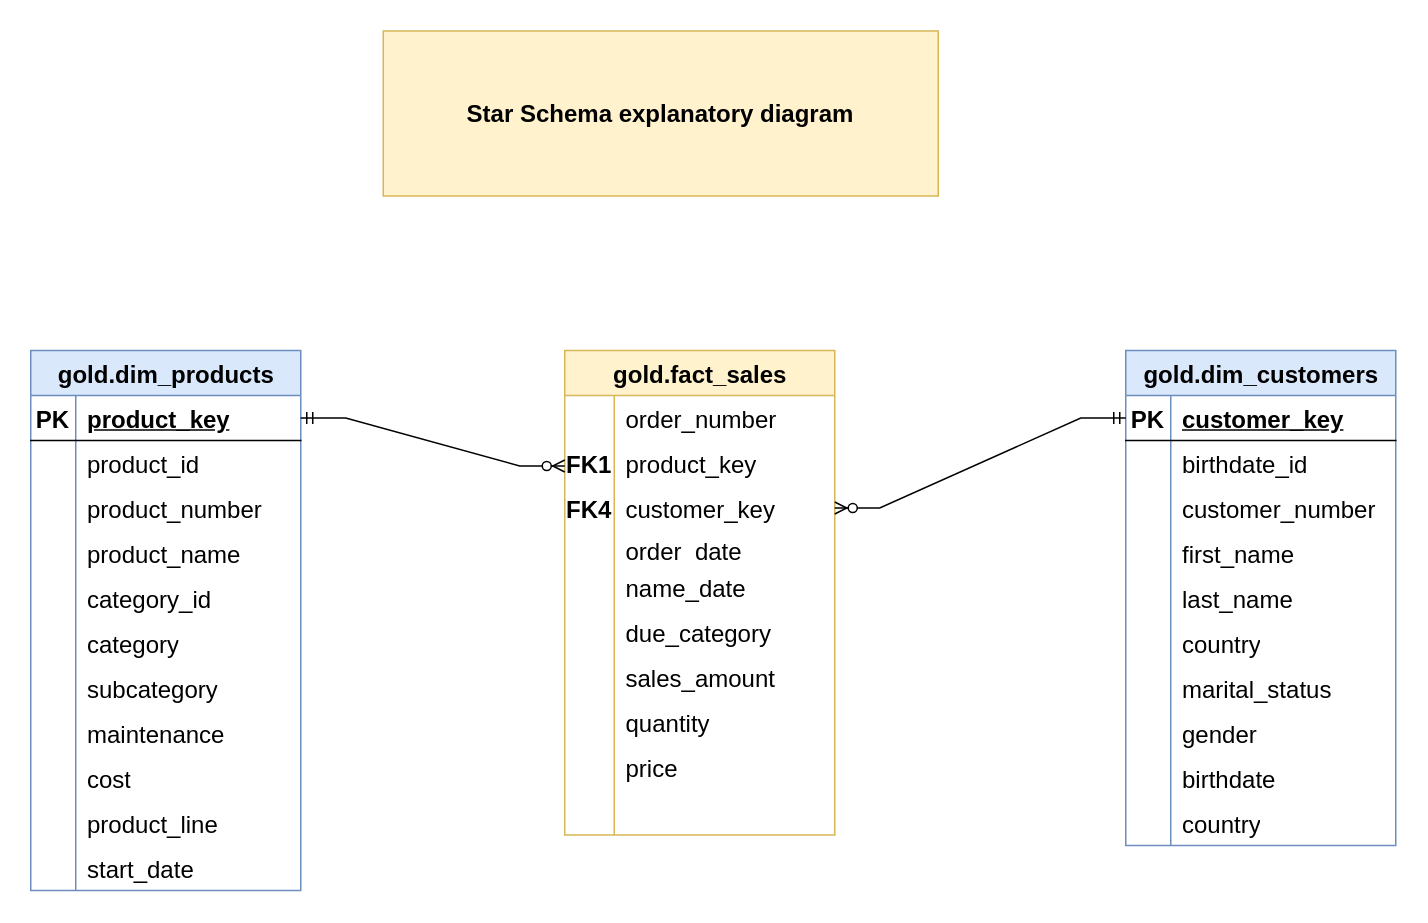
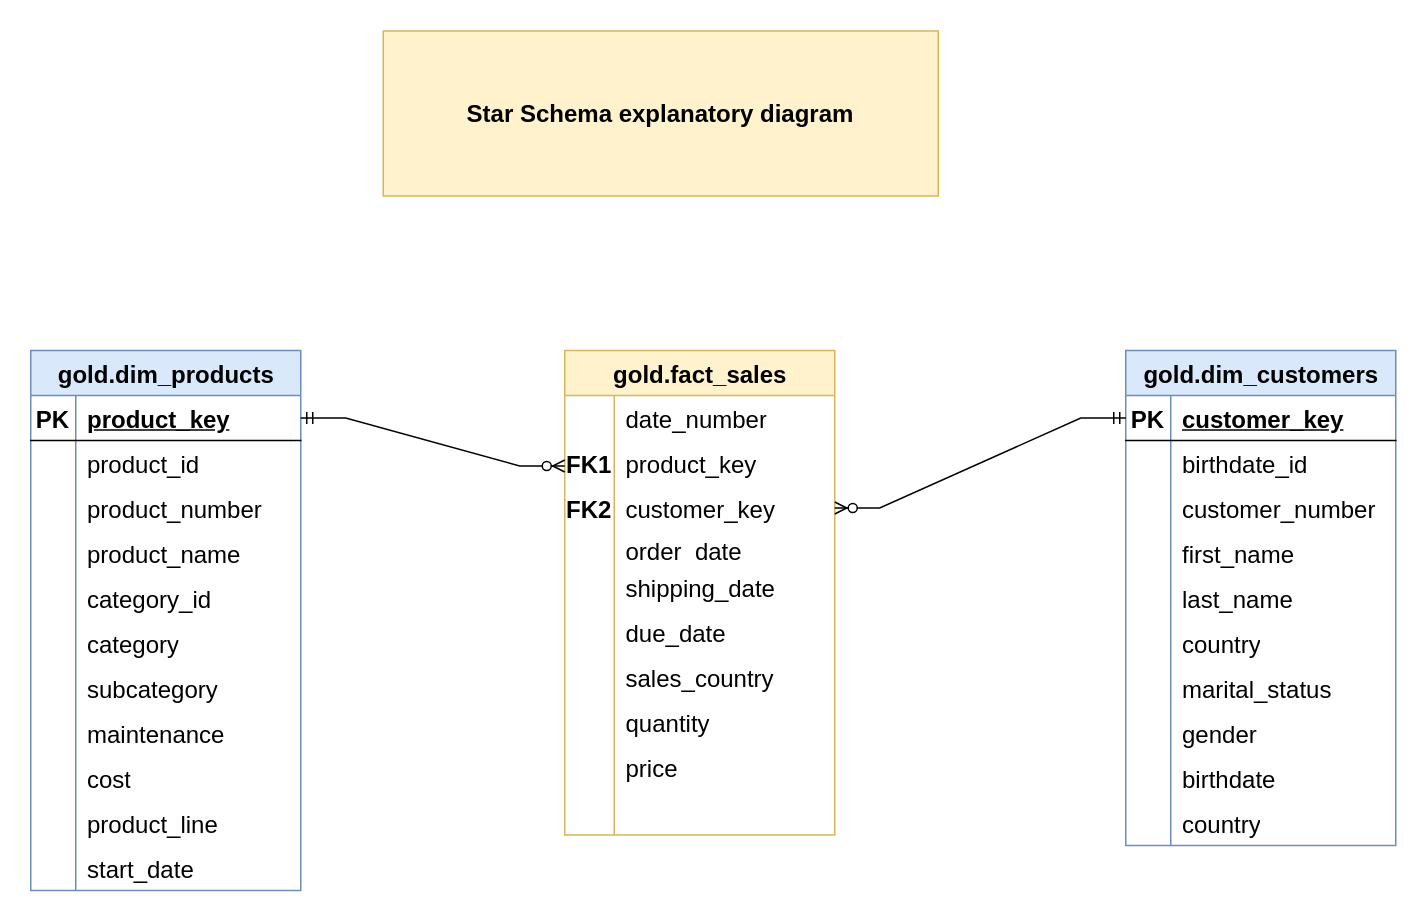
node "order_number": label "order_number" -> "date_number"
node "FK4": label "FK4" -> "FK2"
node "name_date": label "name_date" -> "shipping_date"
node "due_category": label "due_category" -> "due_date"
node "sales_amount": label "sales_amount" -> "sales_country"
